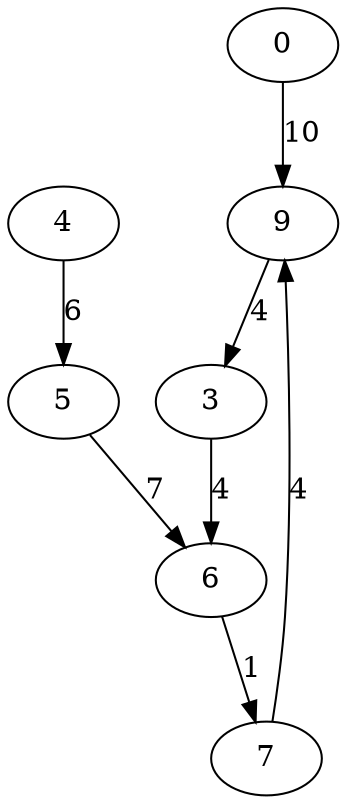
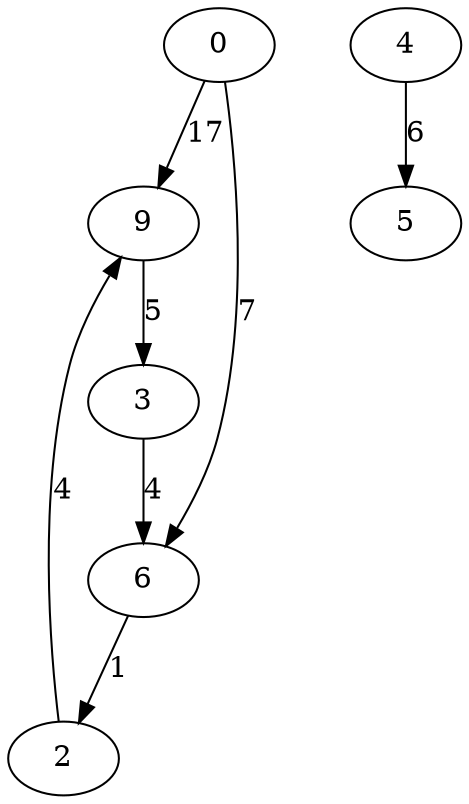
edge "0" -> "9": label "10" -> "17"
edge "9" -> "3": label "4" -> "5"
edge "5" -> "6": now "0" -> "6"
node "7": label "7" -> "2"
